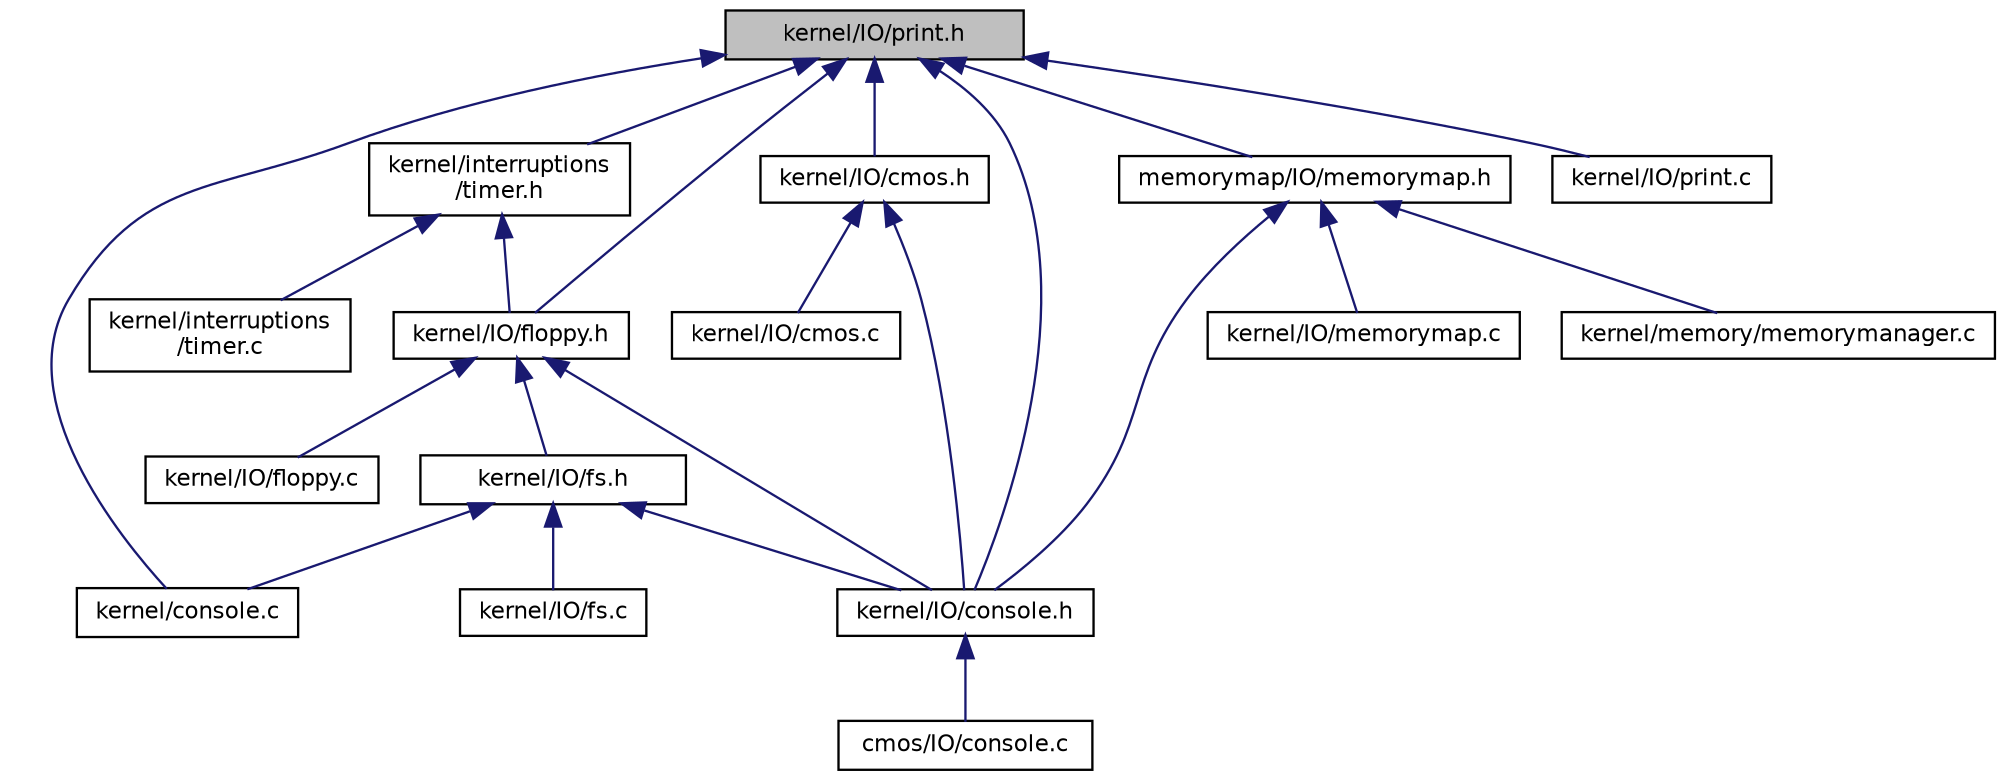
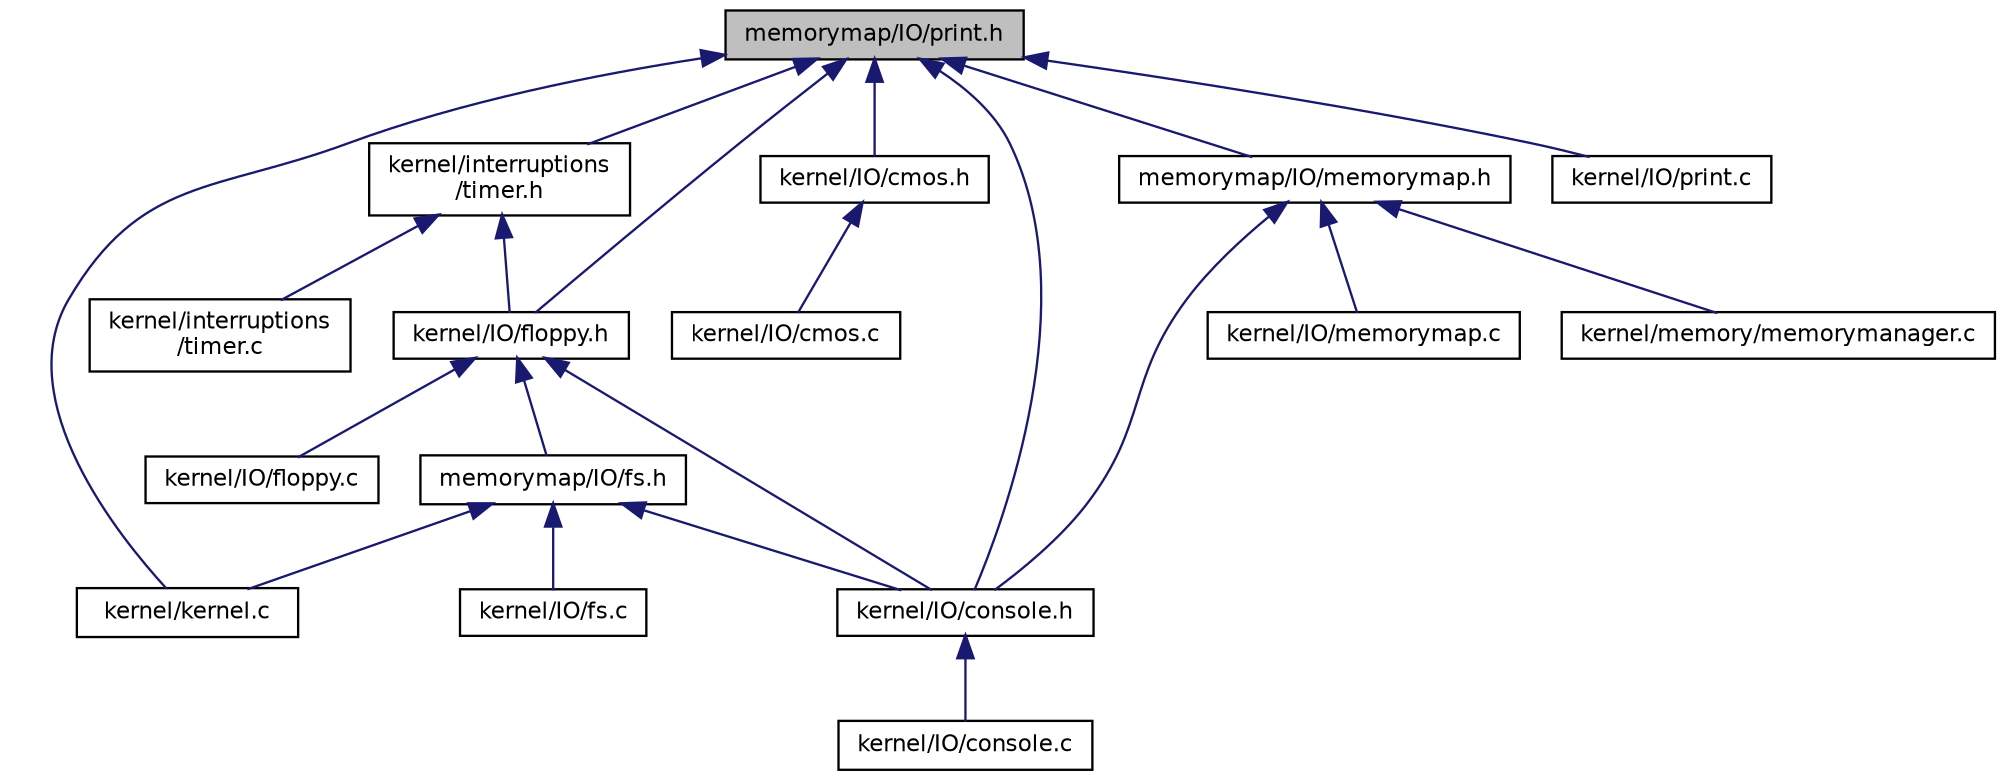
node "kernel/IO/print.h": label "kernel/IO/print.h" -> "memorymap/IO/print.h"
edge "kernel/IO/console.h" -> "kernel/IO/cmos.h": removed
node "kernel/IO/fs.h": label "kernel/IO/fs.h" -> "memorymap/IO/fs.h"
node "kernel/console.c": label "kernel/console.c" -> "kernel/kernel.c"
node "cmos/IO/console.c": label "cmos/IO/console.c" -> "kernel/IO/console.c"
